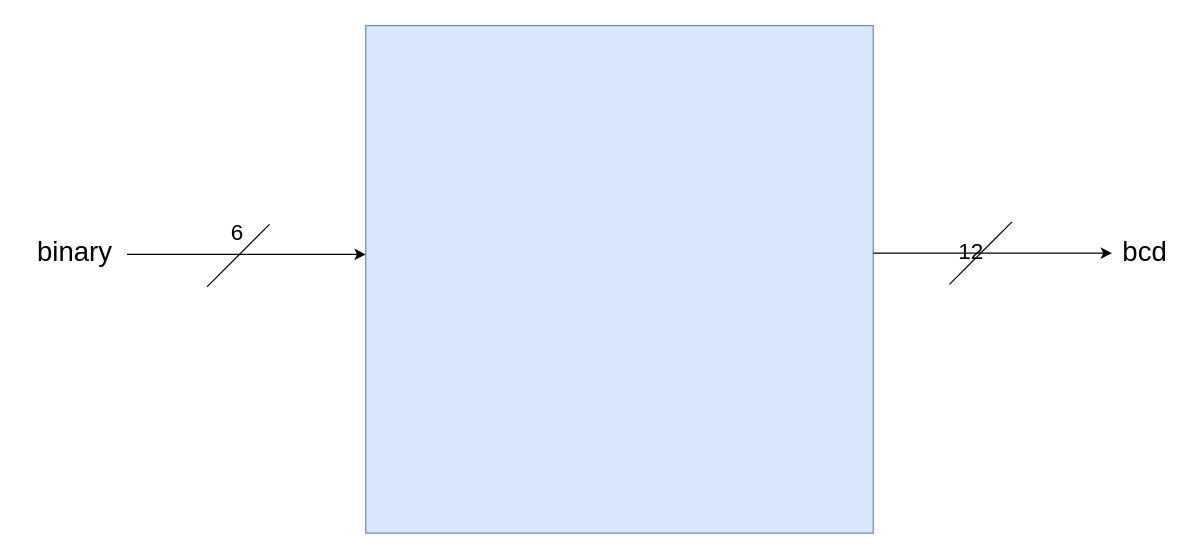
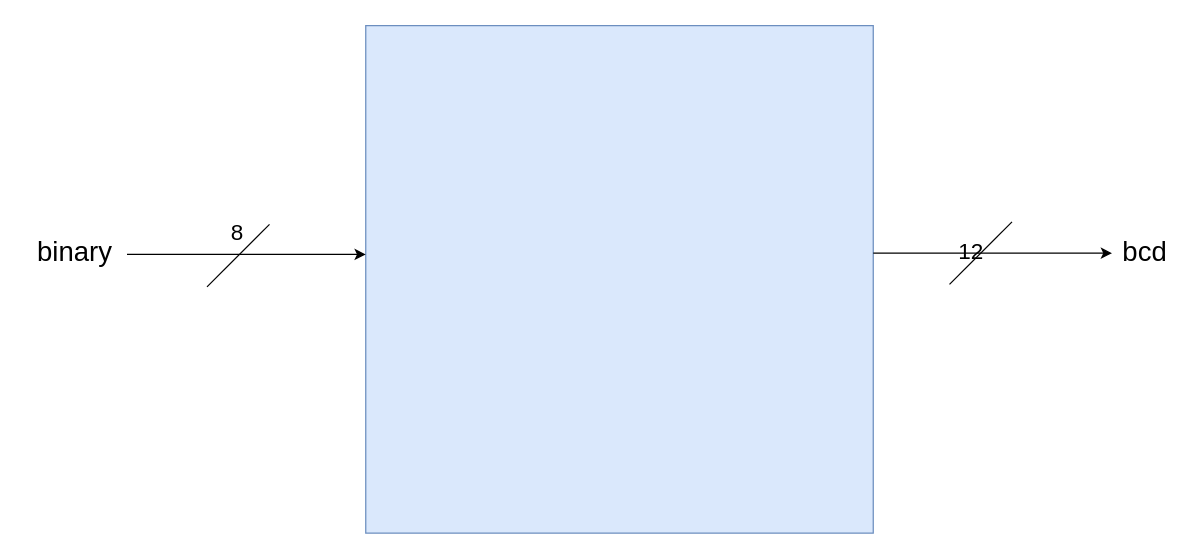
node "6": label "6" -> "8"
